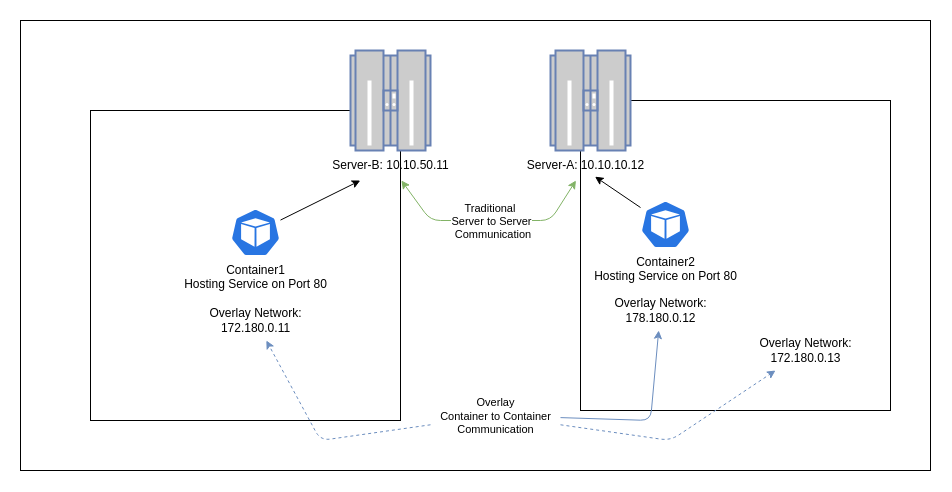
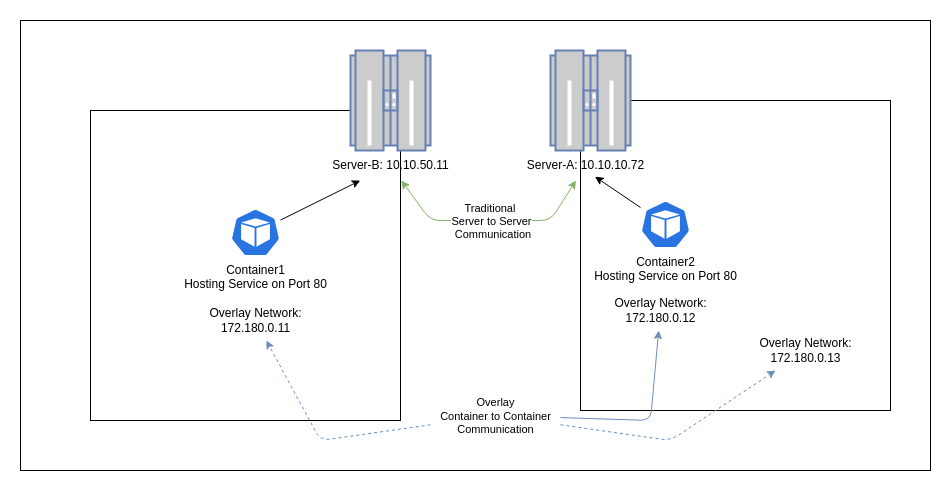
node "Server-A: 10.10.10.12": label "Server-A: 10.10.10.12" -> "Server-A: 10.10.10.72"
node "Overlay Network: 178.180.0.12": label "Overlay Network: 178.180.0.12" -> "Overlay Network: 172.180.0.12"
